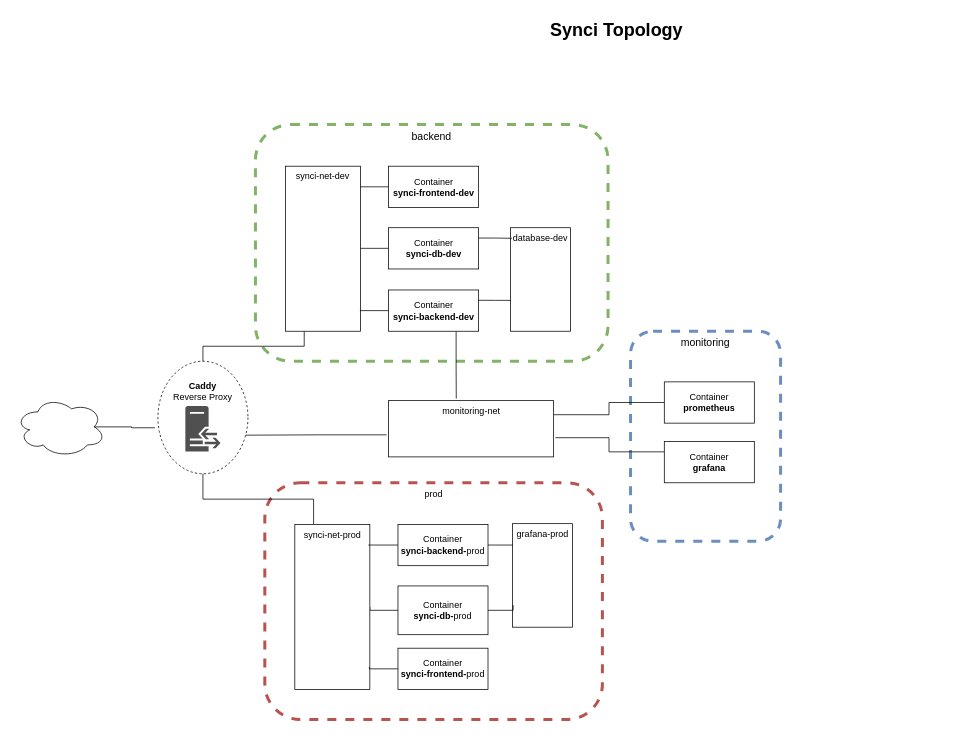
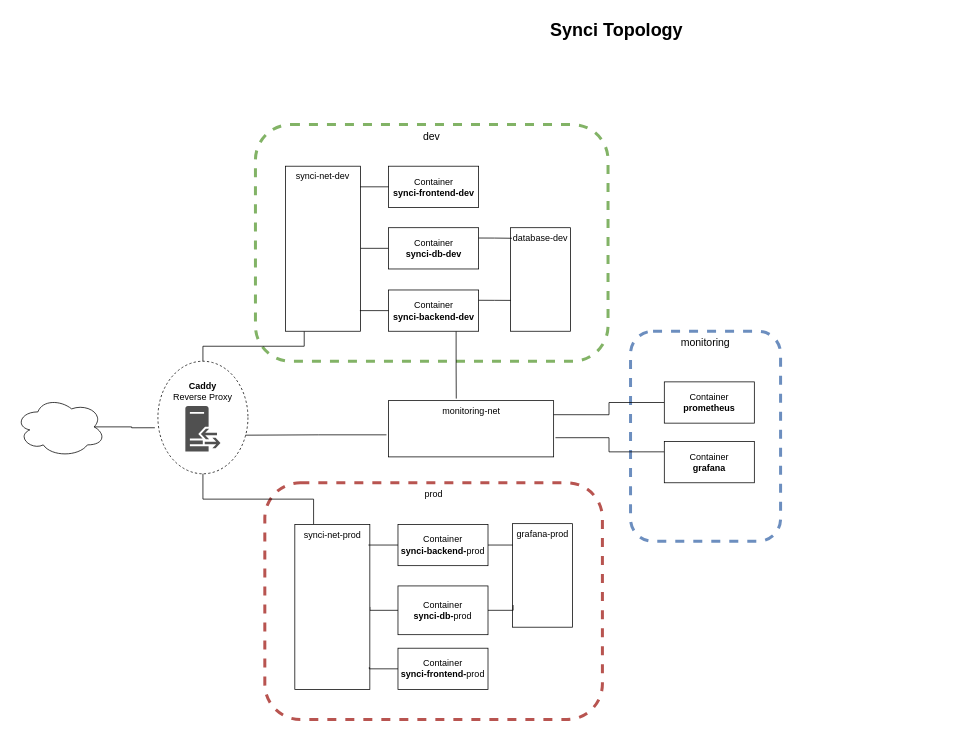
node "backend": label "backend" -> "dev"
